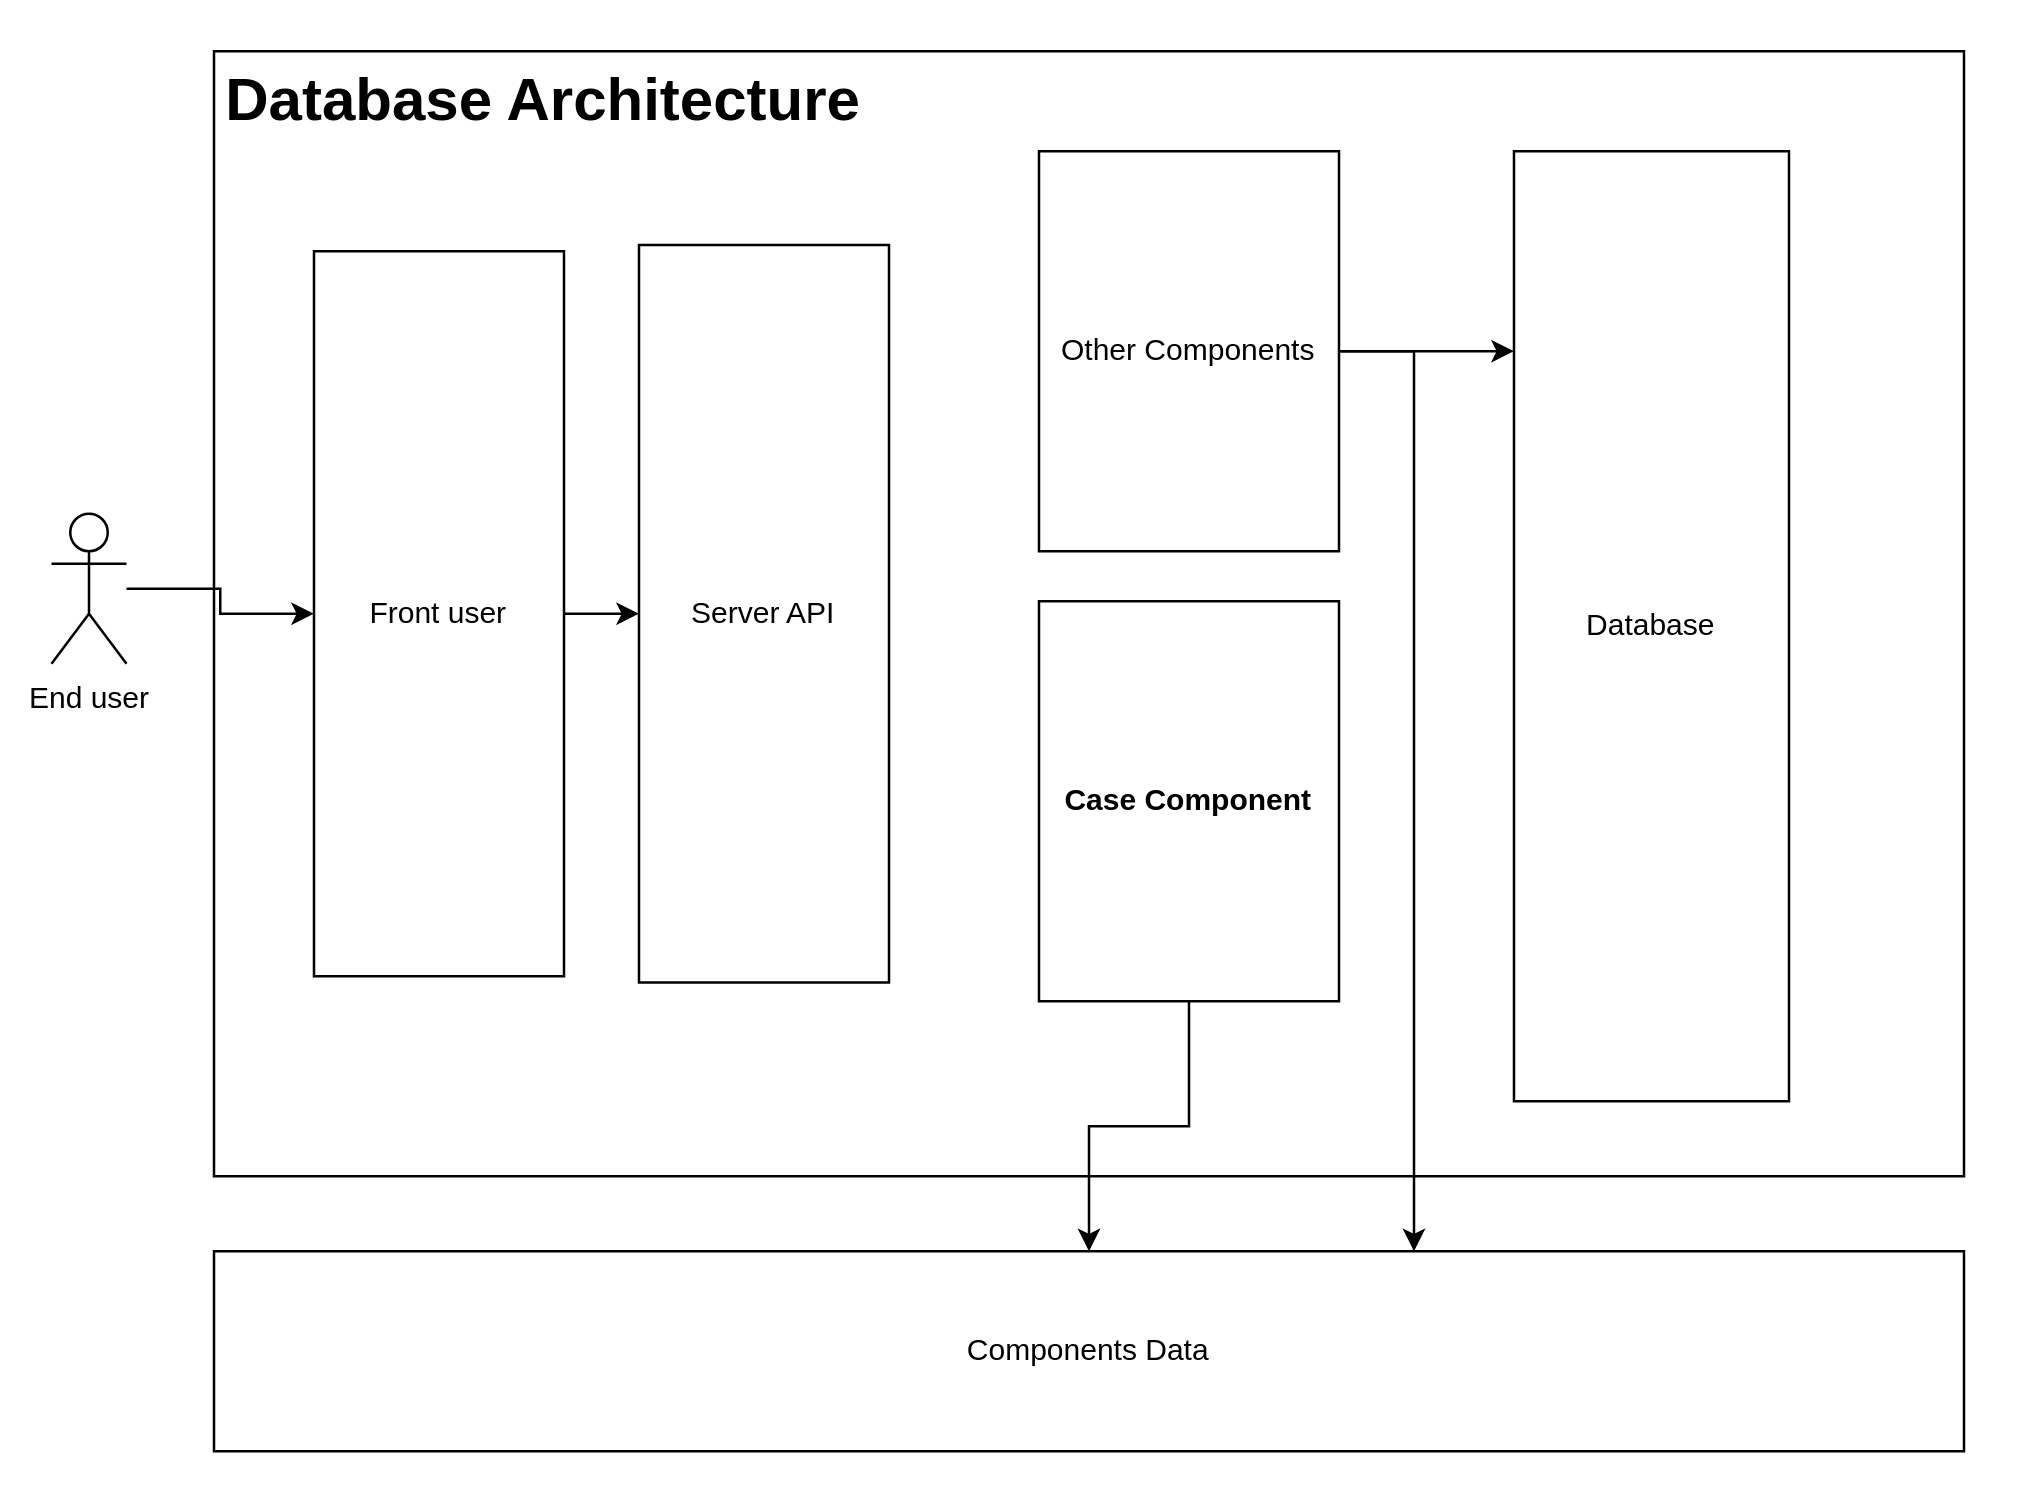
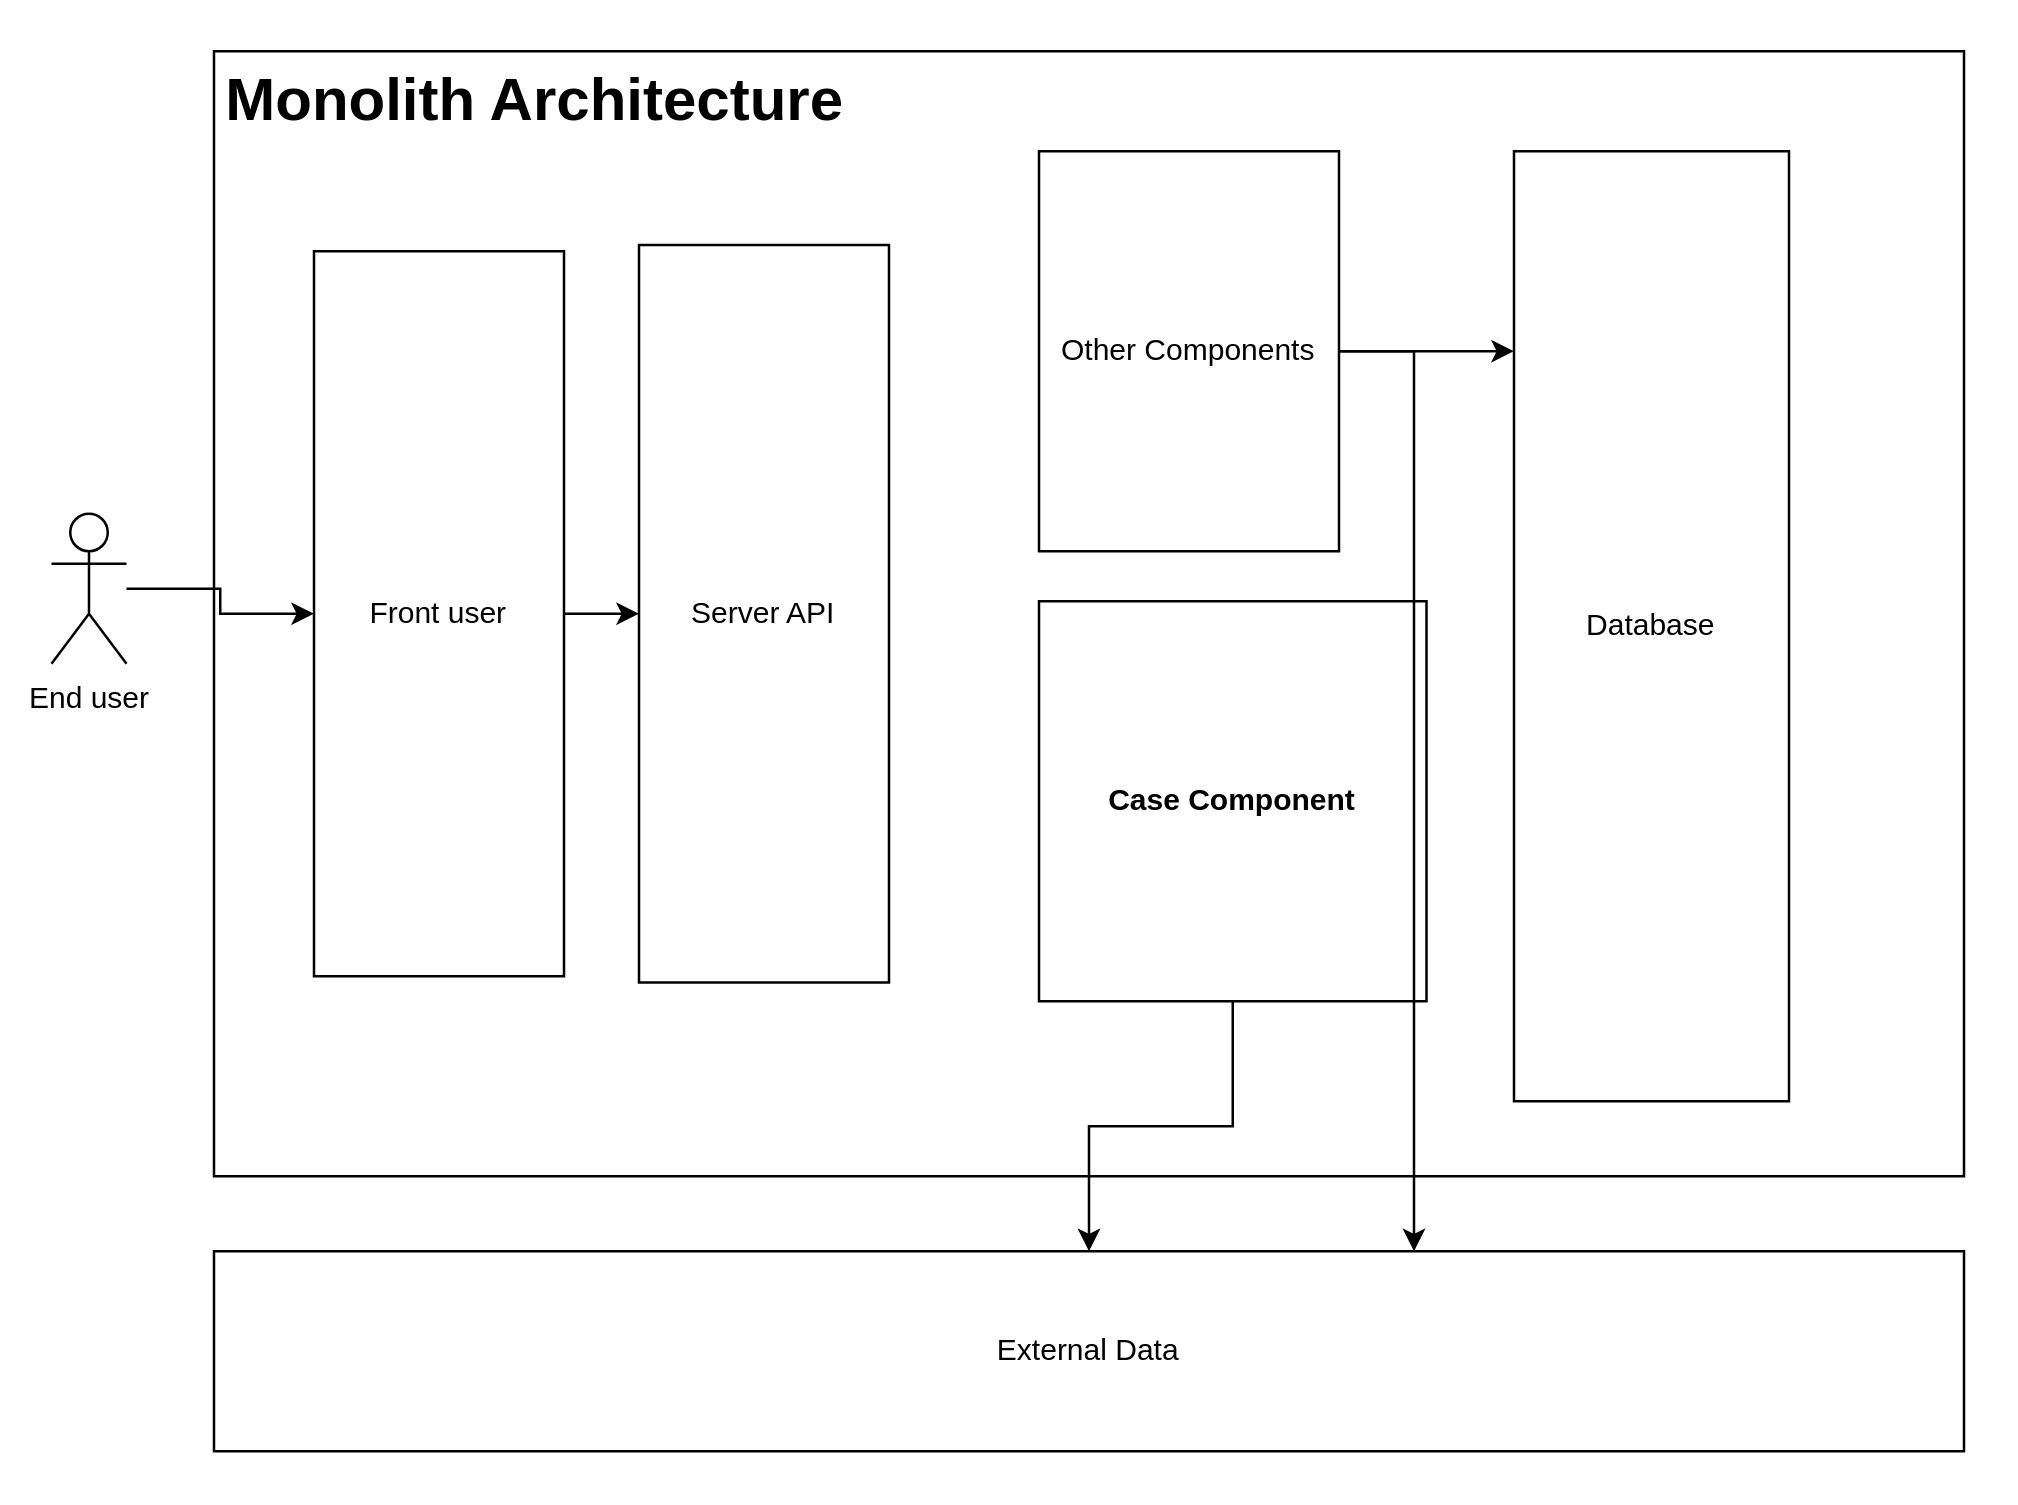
node "Database Architecture": label "Database Architecture" -> "Monolith Architecture"
node "Case Component": size 300x400 -> 388x400
node "Components Data": label "Components Data" -> "External Data"
